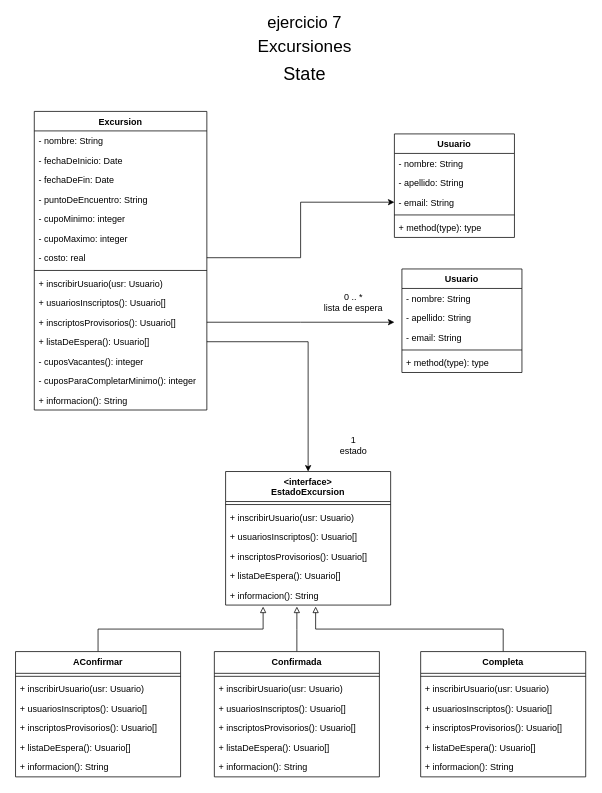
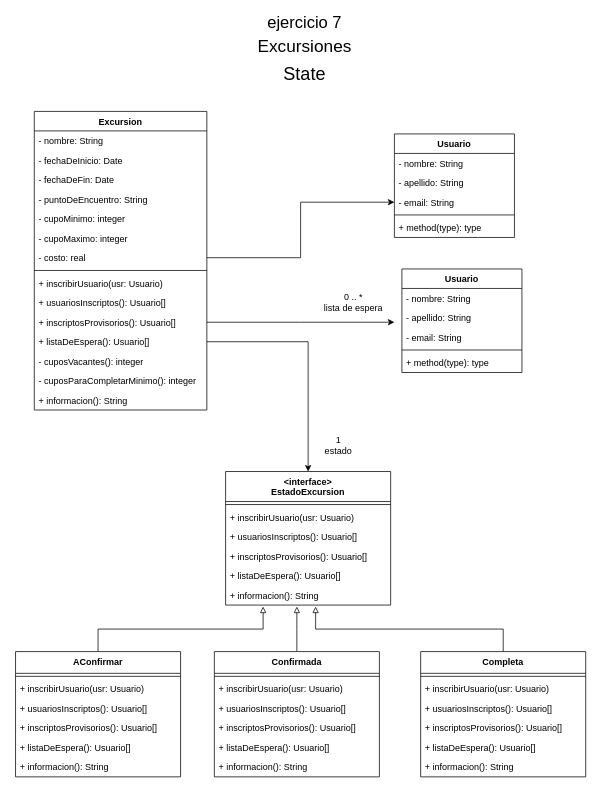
node "1 estado": moved (353, 445) -> (338, 445)
